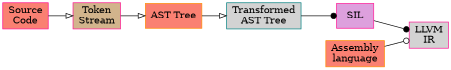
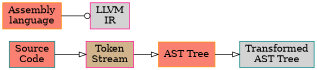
node "Source Code": color deeppink -> teal
node "SIL": removed
